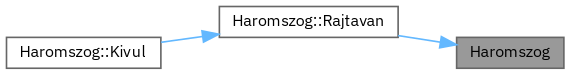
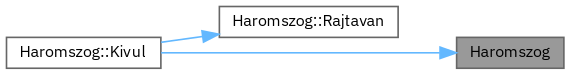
edge "Haromszog::Rajtavan" -> "Haromszog": now "Haromszog::Kivul" -> "Haromszog"
